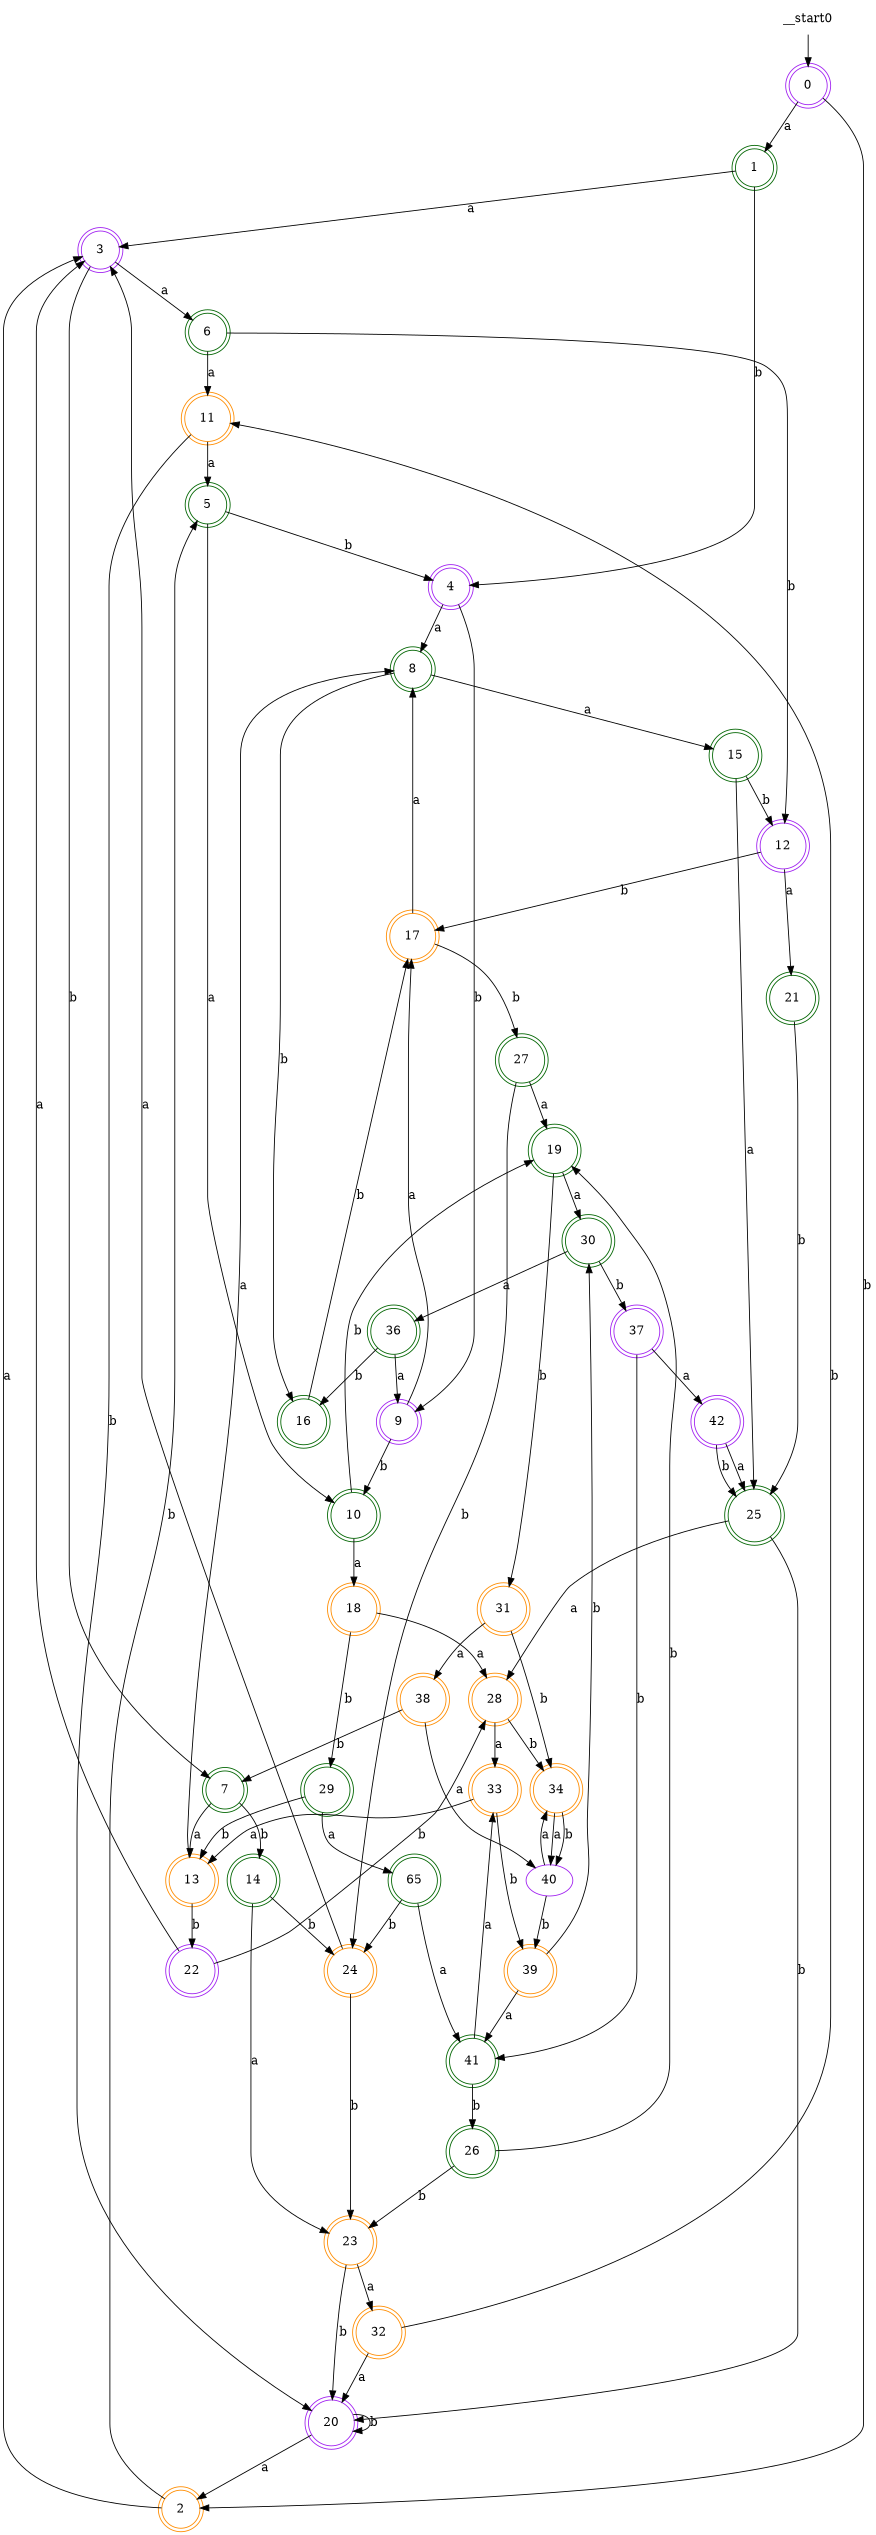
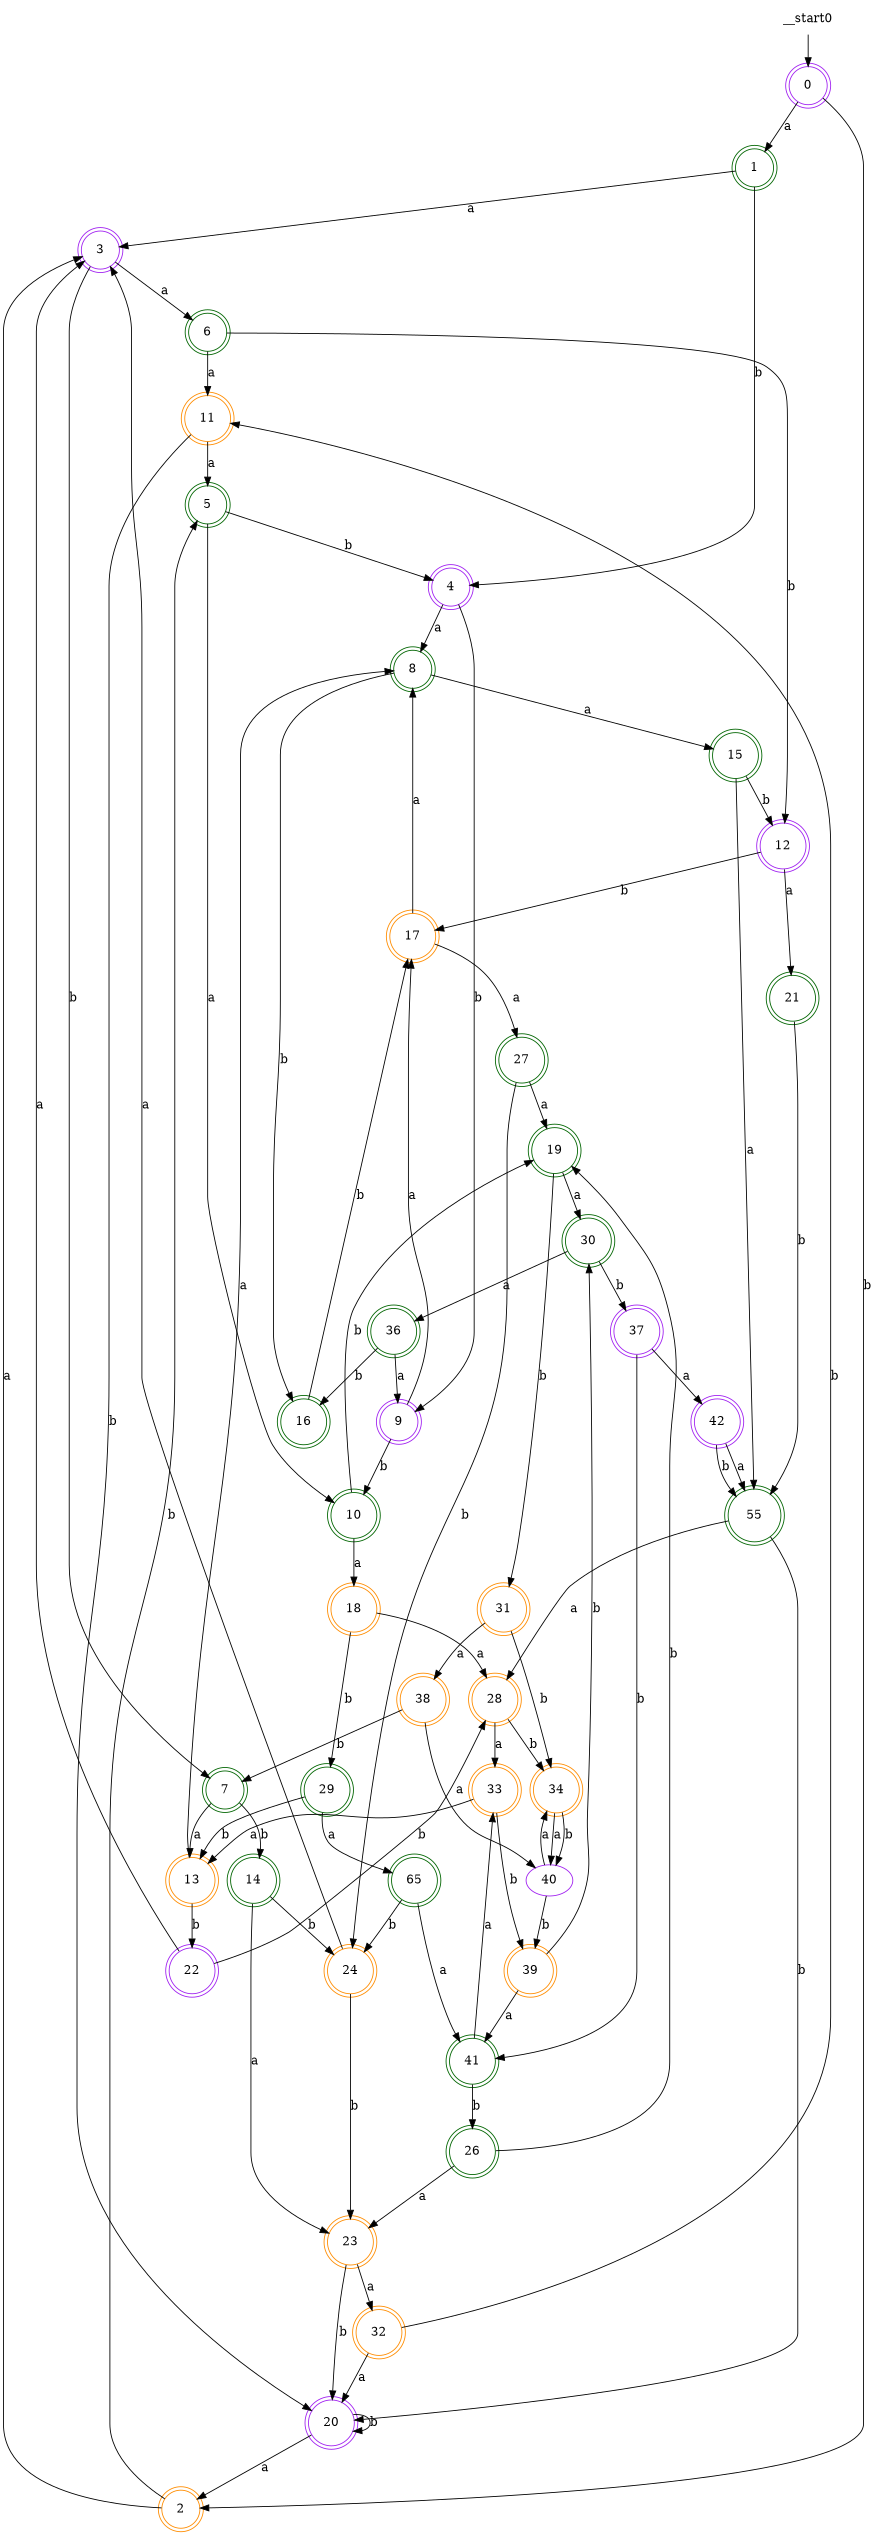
edge "17" -> "27": label "b" -> "a"
node "25": label "25" -> "55"
edge "26" -> "23": label "b" -> "a"
